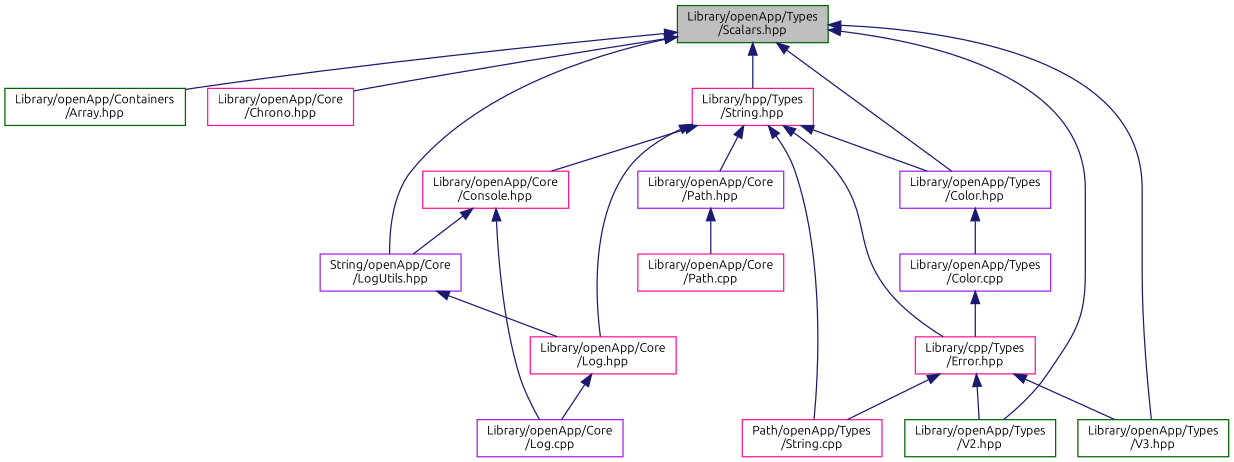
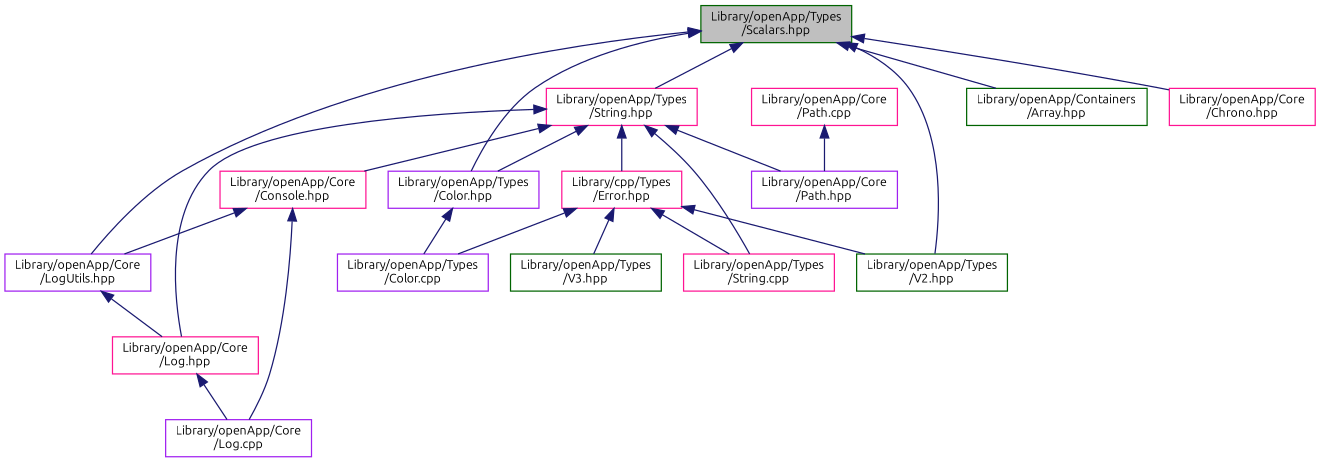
node "Library/hpp/Types /String.hpp": label "Library/hpp/Types /String.hpp" -> "Library/openApp/Types /String.hpp"
edge "Library/openApp/Types /V3.hpp" -> "Library/openApp/Types /Scalars.hpp": removed
edge "Library/openApp/Core /Path.cpp" -> "Library/openApp/Core /Path.hpp": reversed
node "String/openApp/Core /LogUtils.hpp": label "String/openApp/Core /LogUtils.hpp" -> "Library/openApp/Core /LogUtils.hpp"
edge "Library/cpp/Types /Error.hpp" -> "Library/openApp/Types /Color.cpp": reversed
node "Path/openApp/Types /String.cpp": label "Path/openApp/Types /String.cpp" -> "Library/openApp/Types /String.cpp"
